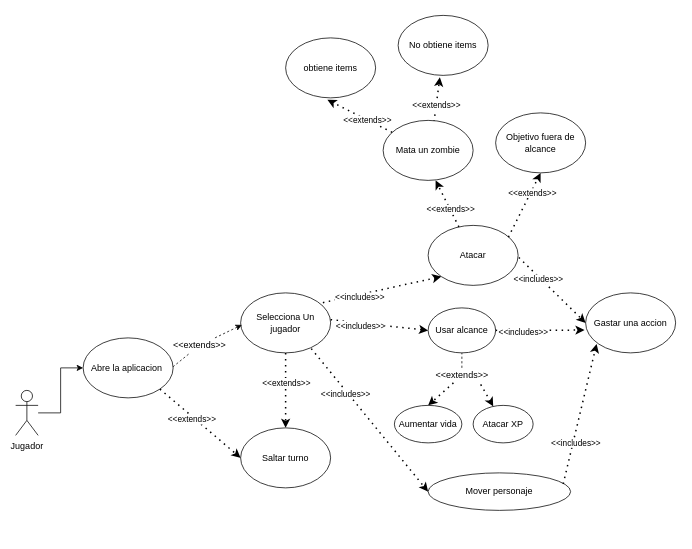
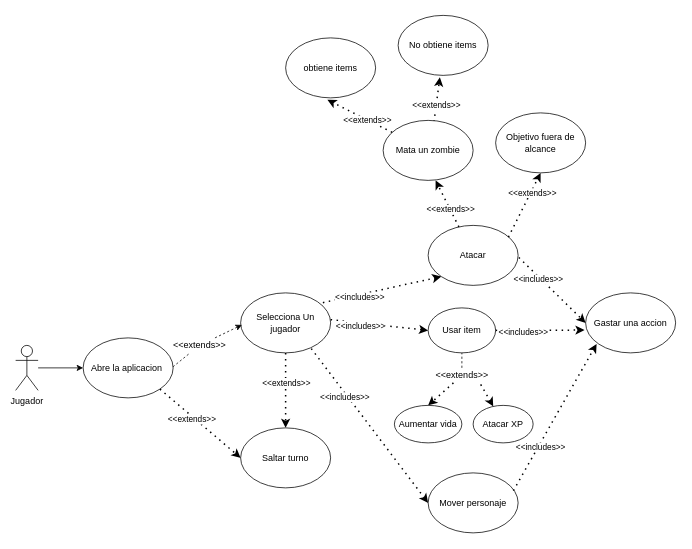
node "Usar alcance": label "Usar alcance" -> "Usar item"
node "Jugador": moved (27, 413) -> (27, 368)
node "Mover personaje": size 143x38 -> 90x60
